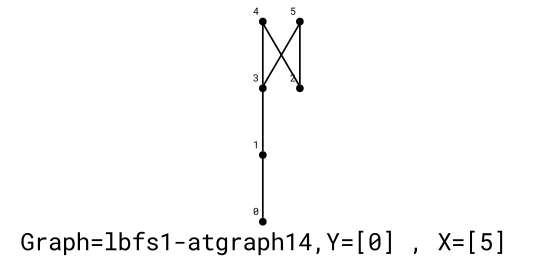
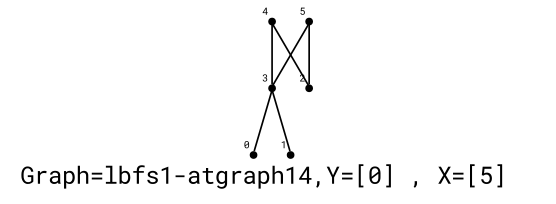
edge "1" -- "0": now "3" -- "0"
